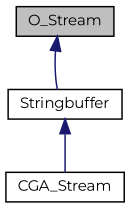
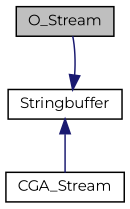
edge "Stringbuffer" -> "O_Stream": reversed
